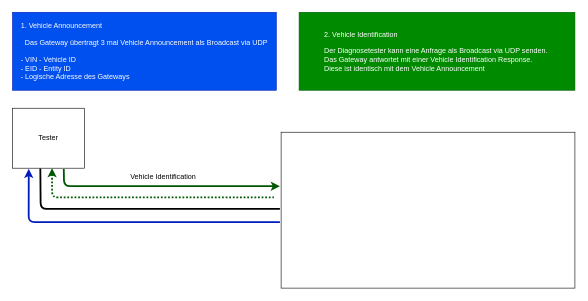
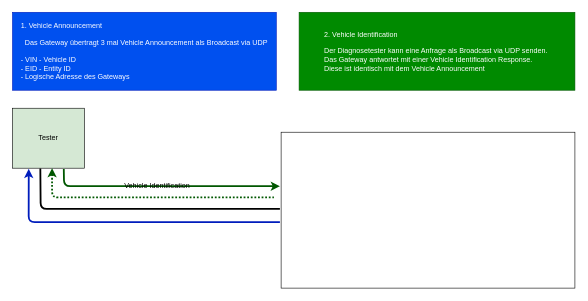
node "Tester": fillcolor #ffffff -> #d5e8d4
node "Vehicle Identification": moved (163, 177) -> (157, 186)
